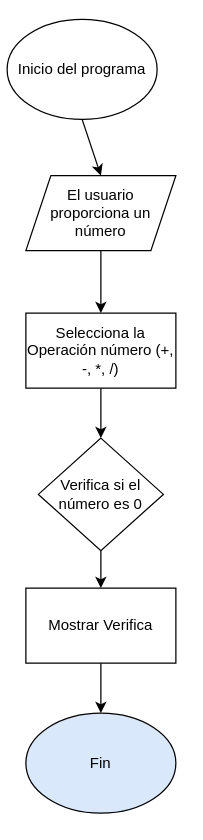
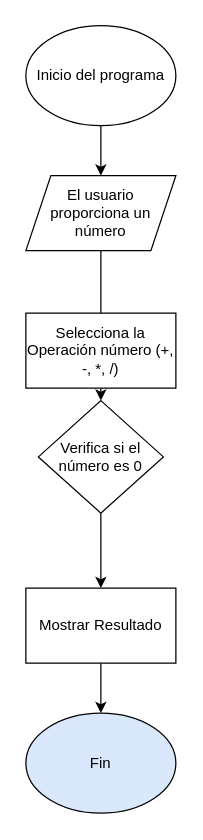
node "Inicio del programa": moved (82, 69) -> (101, 76)
edge "El usuario proporciona un número" -> "Selecciona la Operación número (+, -, *, /)": arrowhead classic -> none
node "Verifica si el número es 0": moved (101, 494) -> (101, 457)
node "Mostrar Verifica": label "Mostrar Verifica" -> "Mostrar Resultado"
